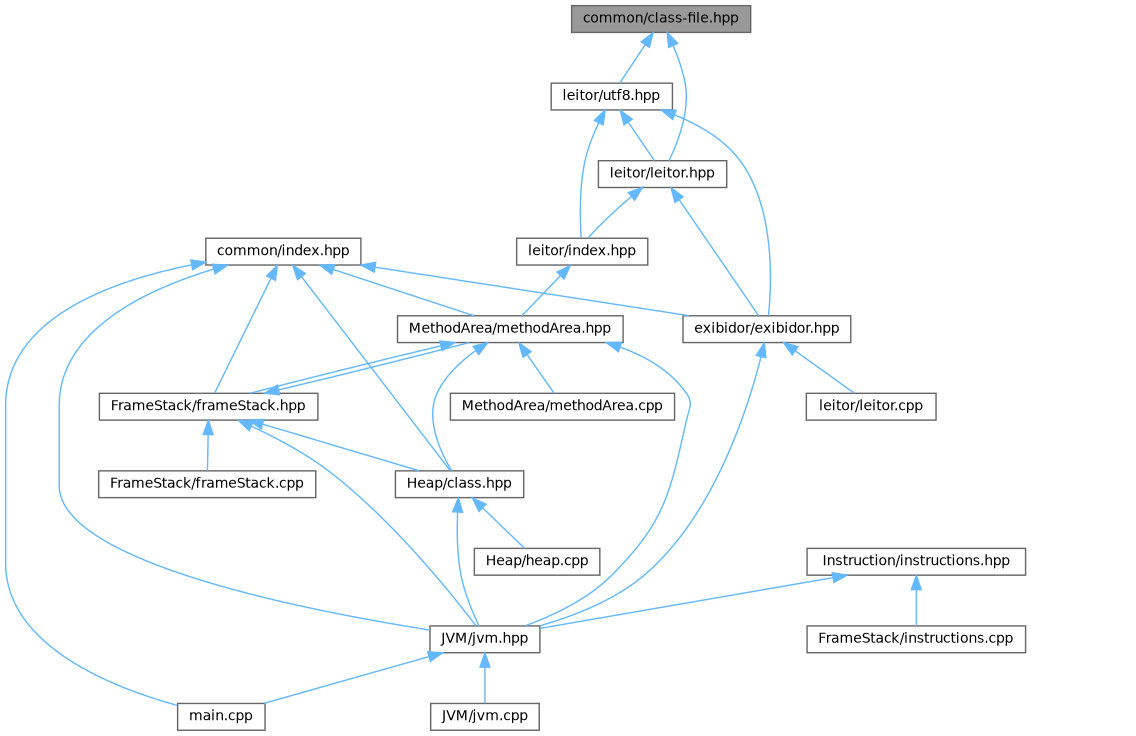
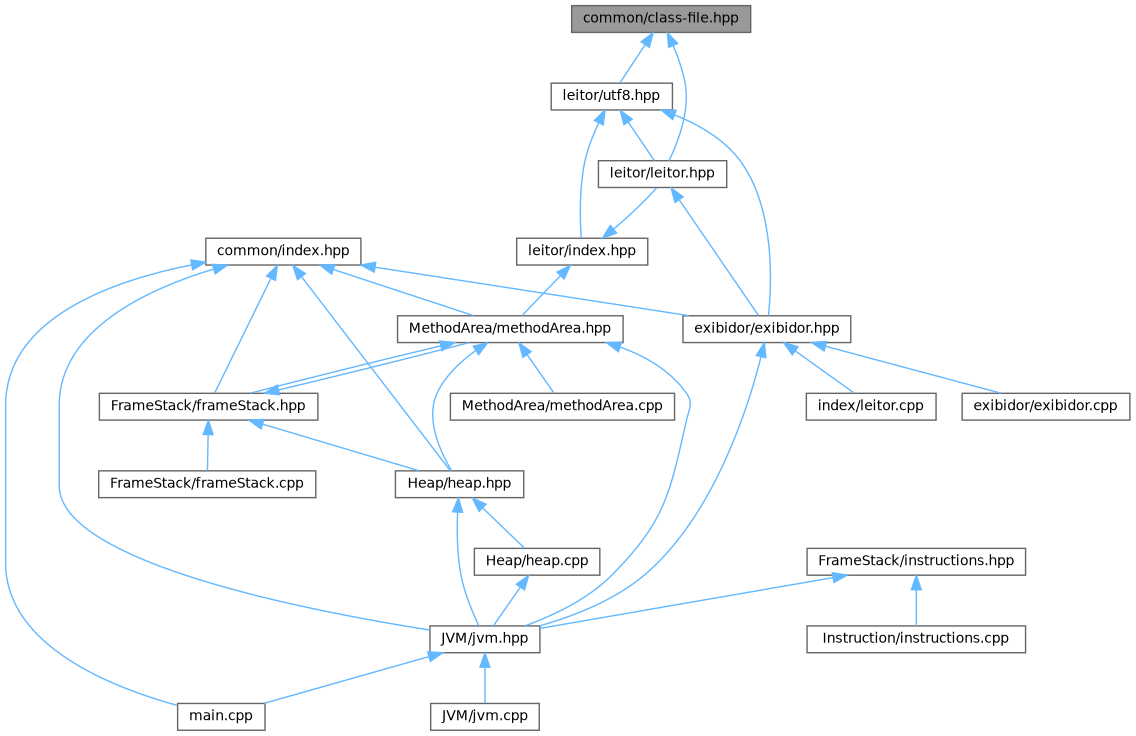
edge "leitor/index.hpp" -> "leitor/leitor.hpp": reversed
node "leitor/leitor.cpp": label "leitor/leitor.cpp" -> "index/leitor.cpp"
node "exibidor/exibidor.cpp": added
node "Heap/class.hpp": label "Heap/class.hpp" -> "Heap/heap.hpp"
edge "JVM/jvm.hpp" -> "FrameStack/frameStack.hpp": now "JVM/jvm.hpp" -> "Heap/heap.cpp"
node "Instruction/instructions.hpp": label "Instruction/instructions.hpp" -> "FrameStack/instructions.hpp"
node "FrameStack/instructions.cpp": label "FrameStack/instructions.cpp" -> "Instruction/instructions.cpp"
